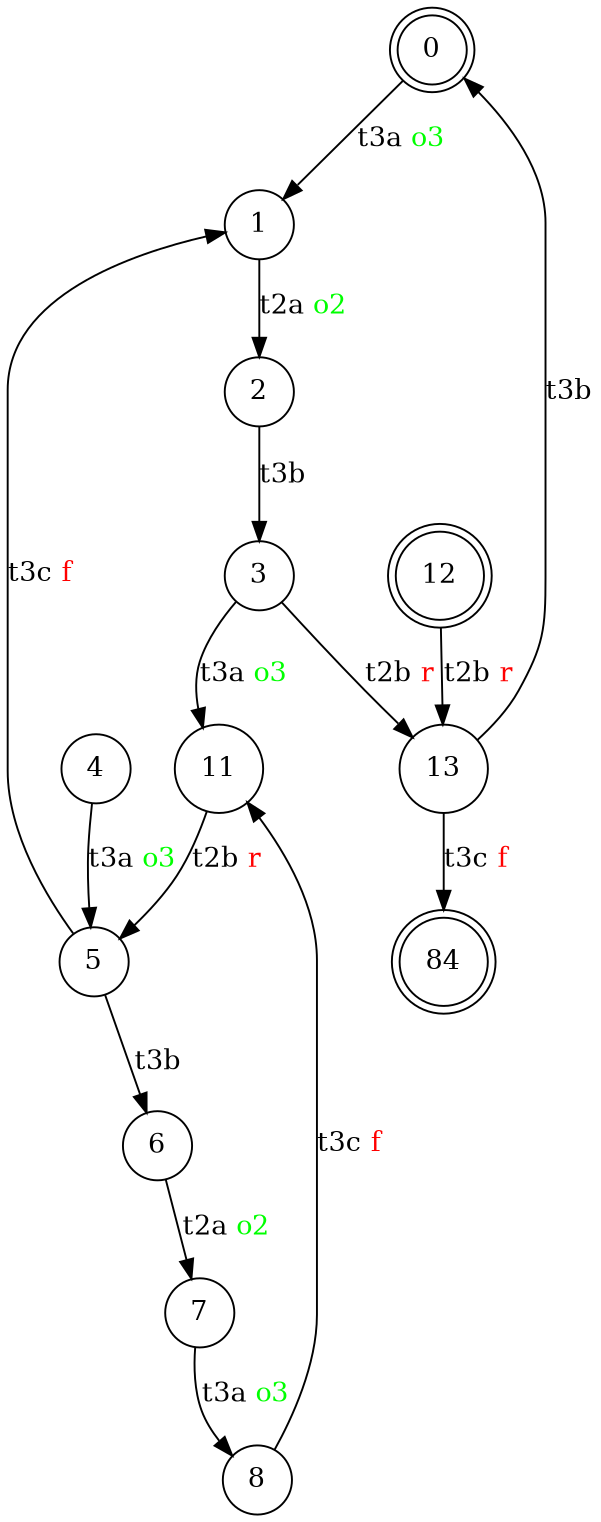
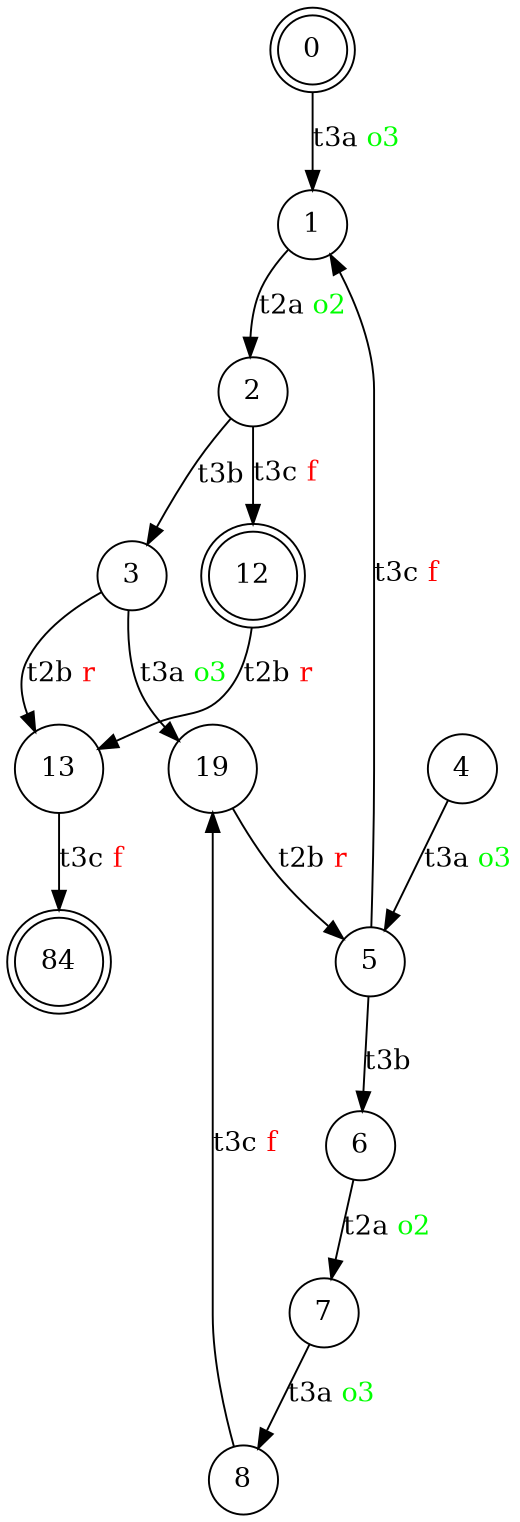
edge "13" -> "0": removed, label "t3b"
edge "2" -> "12": added, label "t3c f"
node "11": label "11" -> "19"
